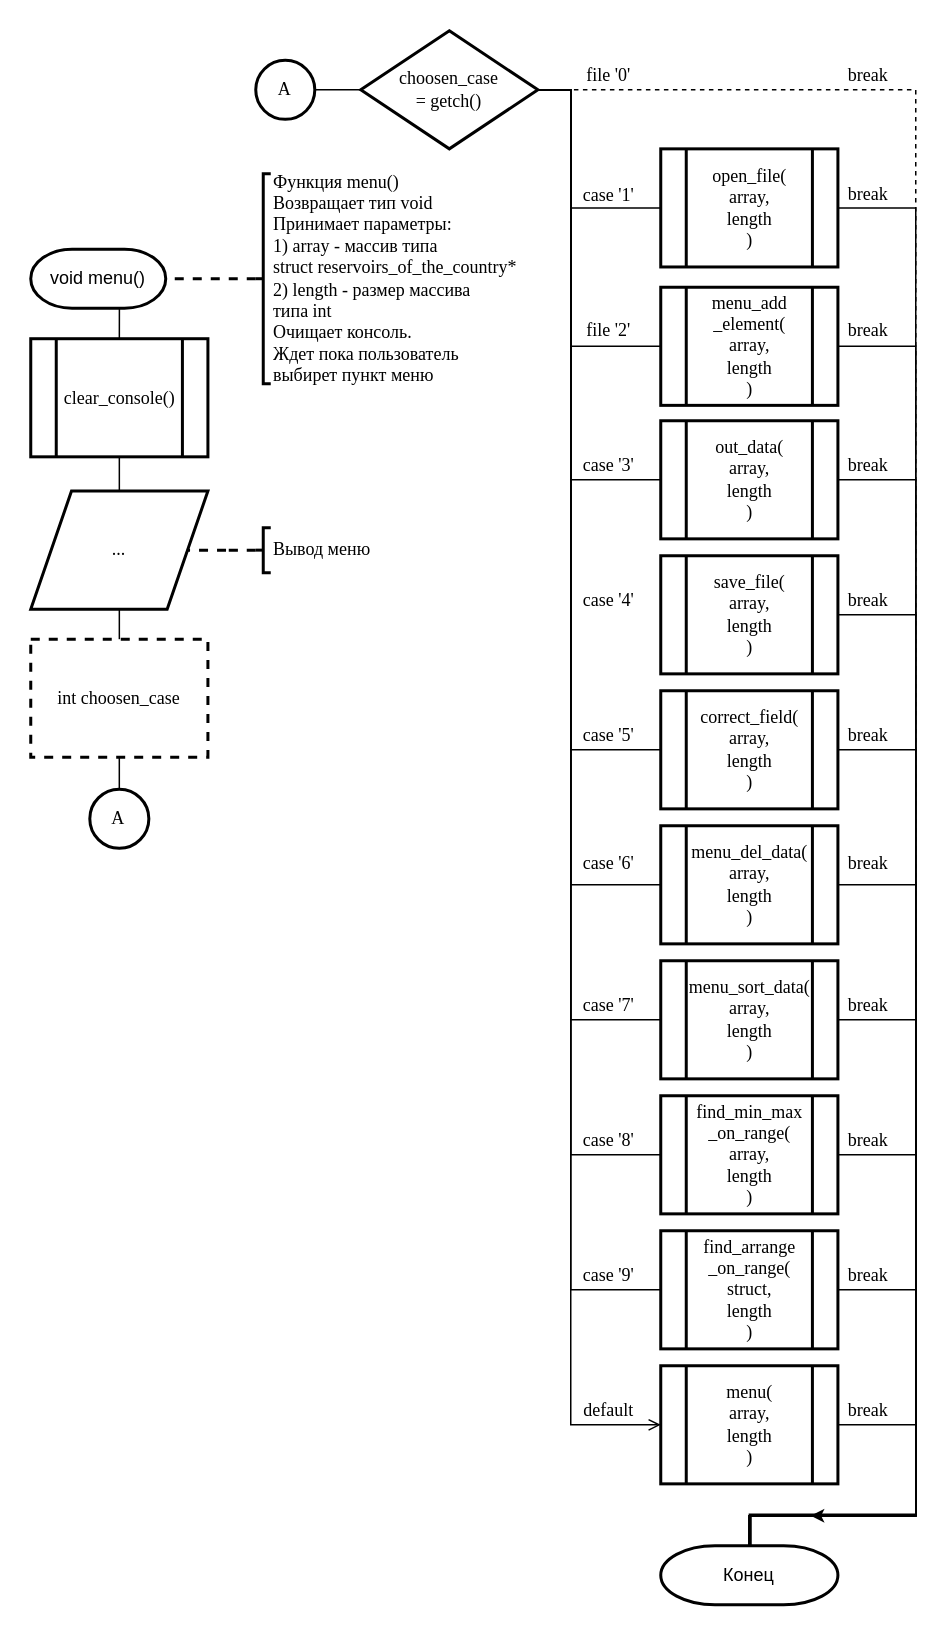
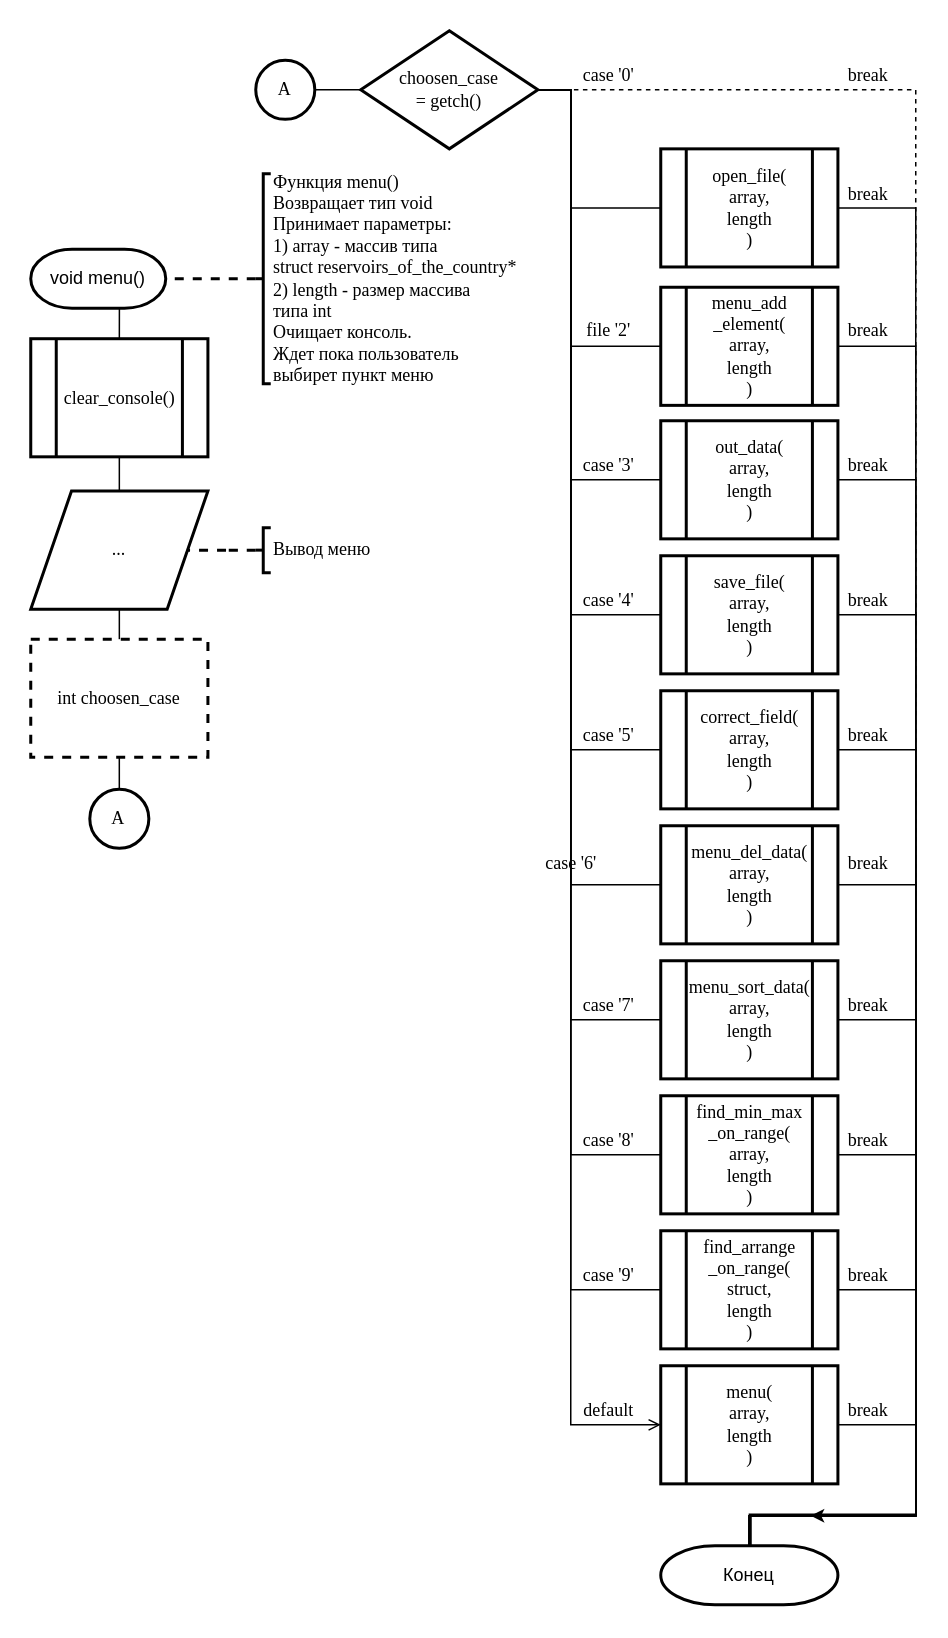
node "file '0'": label "file '0'" -> "case '0'"
node "case '1'": removed
edge "choosen_case = getch()" -- "save_file( array, length )": added
node "case '6'": moved (608, 863) -> (571, 863)
